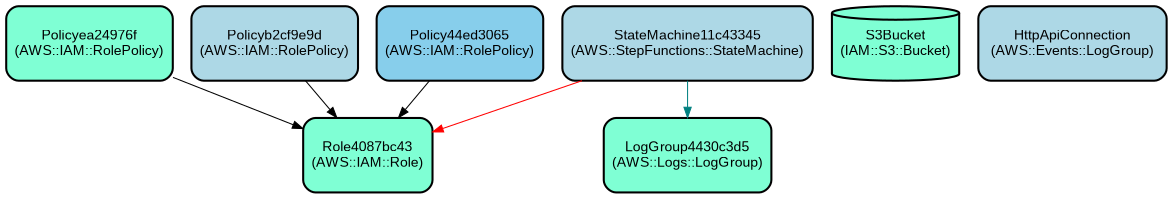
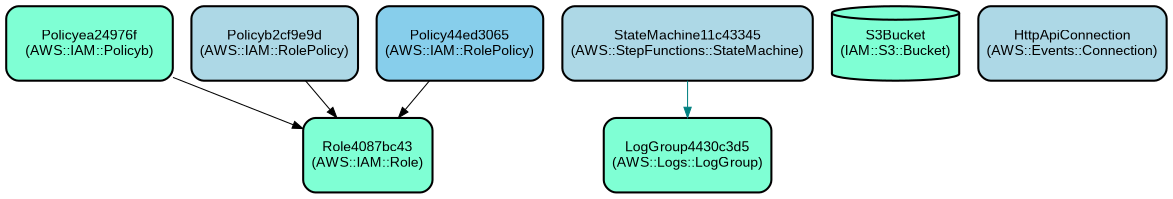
node "Policyea24976f (AWS::IAM::RolePolicy)": label "Policyea24976f (AWS::IAM::RolePolicy)" -> "Policyea24976f (AWS::IAM::Policyb)"
node "HttpApiConnection (AWS::Events::LogGroup)": label "HttpApiConnection (AWS::Events::LogGroup)" -> "HttpApiConnection (AWS::Events::Connection)"
edge "StateMachine11c43345 (AWS::StepFunctions::StateMachine)" -> "Role4087bc43 (AWS::IAM::Role)": removed
